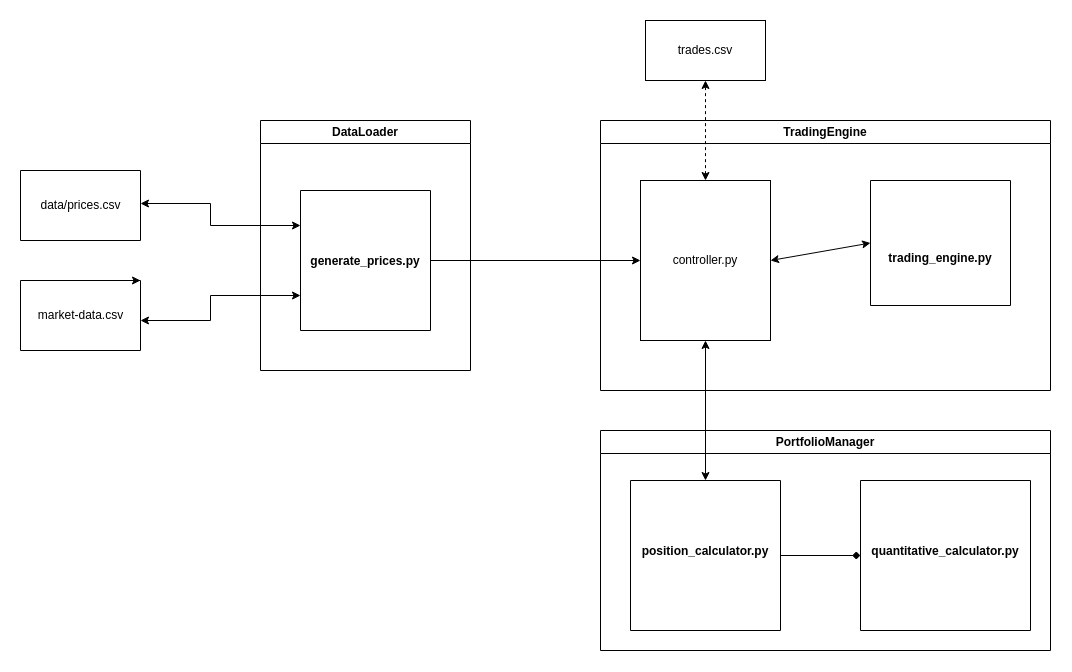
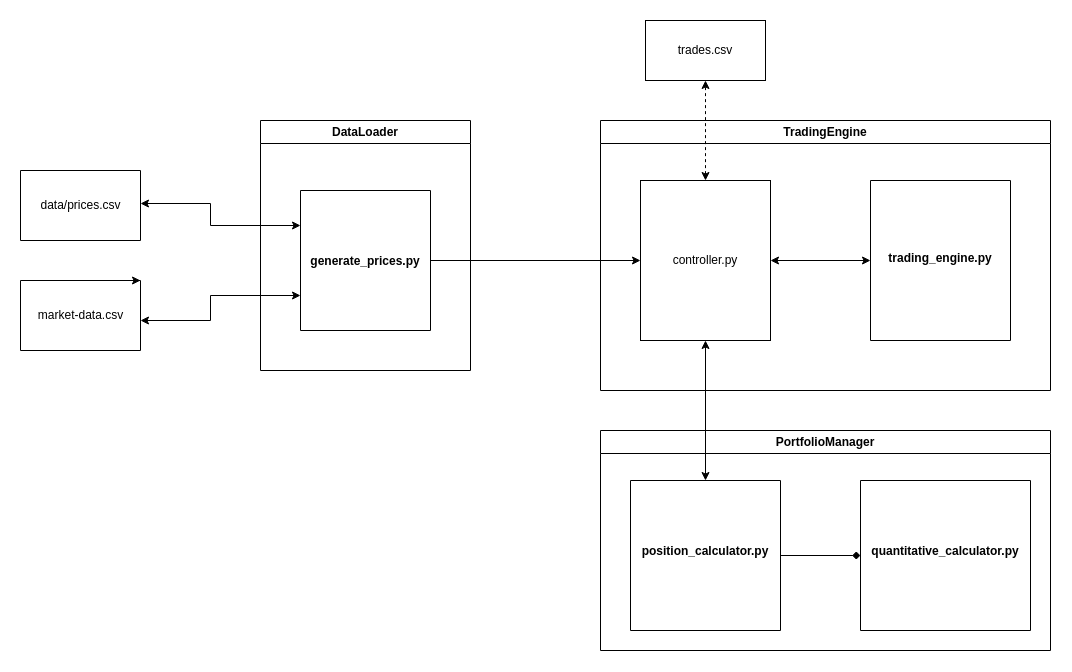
node "trading_engine.py": size 140x125 -> 140x160
